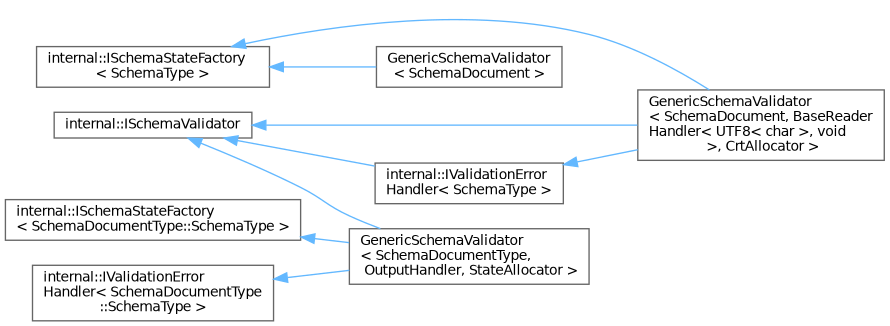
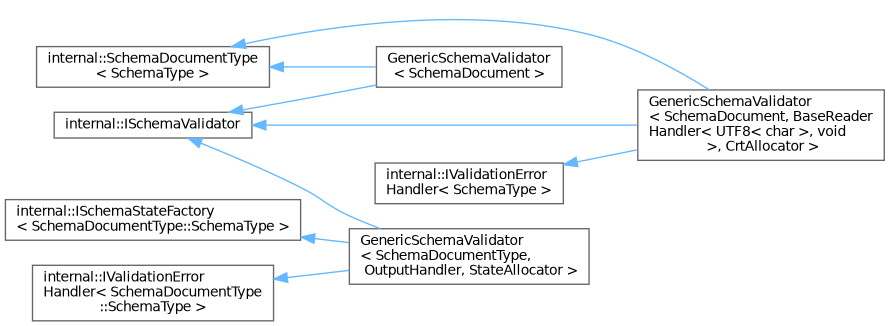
node "internal::ISchemaStateFactory < SchemaType >": label "internal::ISchemaStateFactory < SchemaType >" -> "internal::SchemaDocumentType < SchemaType >"
edge "internal::IValidationError Handler< SchemaType >" -> "internal::ISchemaValidator": now "GenericSchemaValidator < SchemaDocument >" -> "internal::ISchemaValidator"
